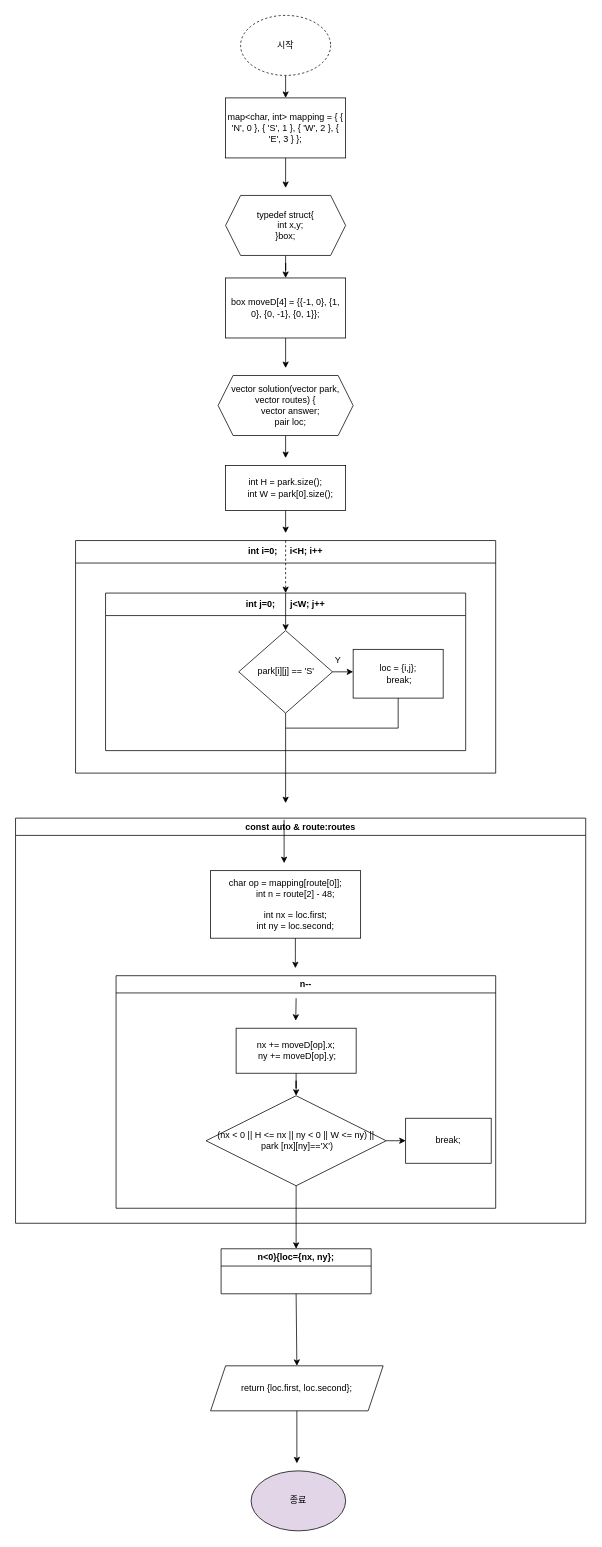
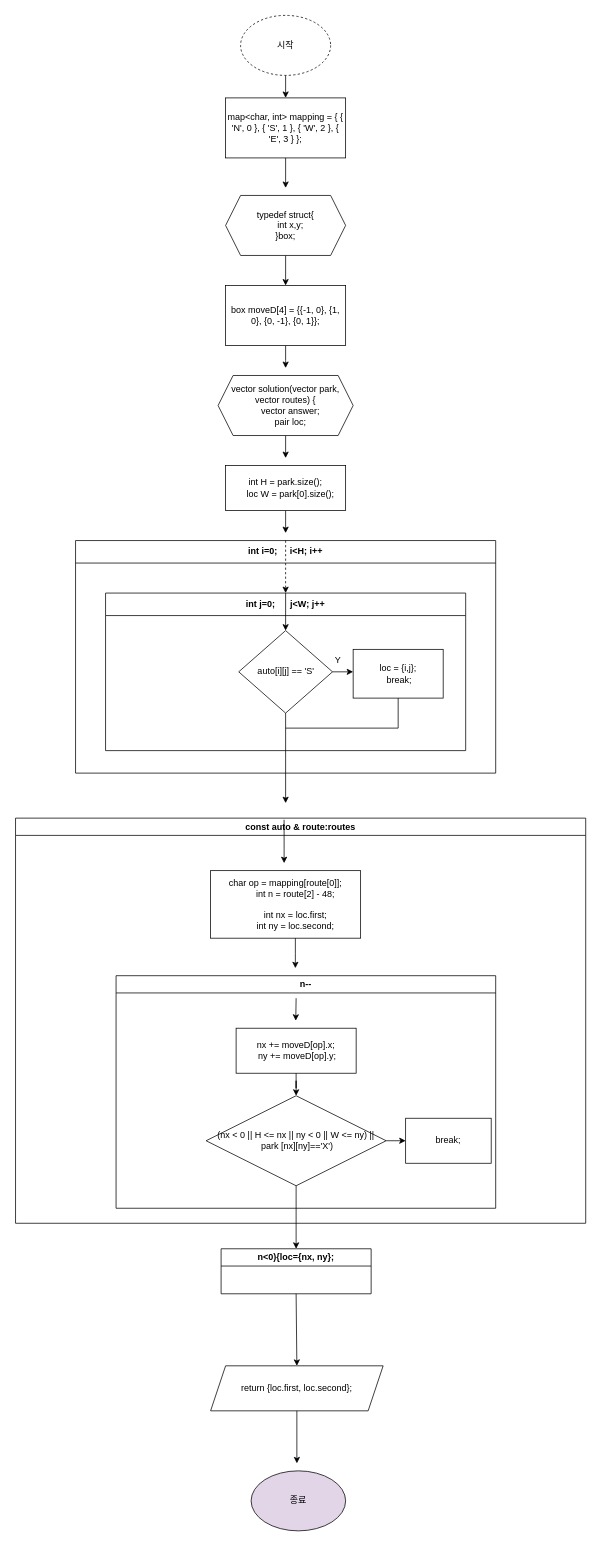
node "box moveD[4] = {{-1, 0}, {1, 0}, {0, -1}, {0, 1}};": moved (285, 308) -> (285, 315)
node "int H = park.size(); int W = park[0].size();": label "int H = park.size(); int W = park[0].size();" -> "int H = park.size(); loc W = park[0].size();"
node "park[i][j] == 'S'": label "park[i][j] == 'S'" -> "auto[i][j] == 'S'"
